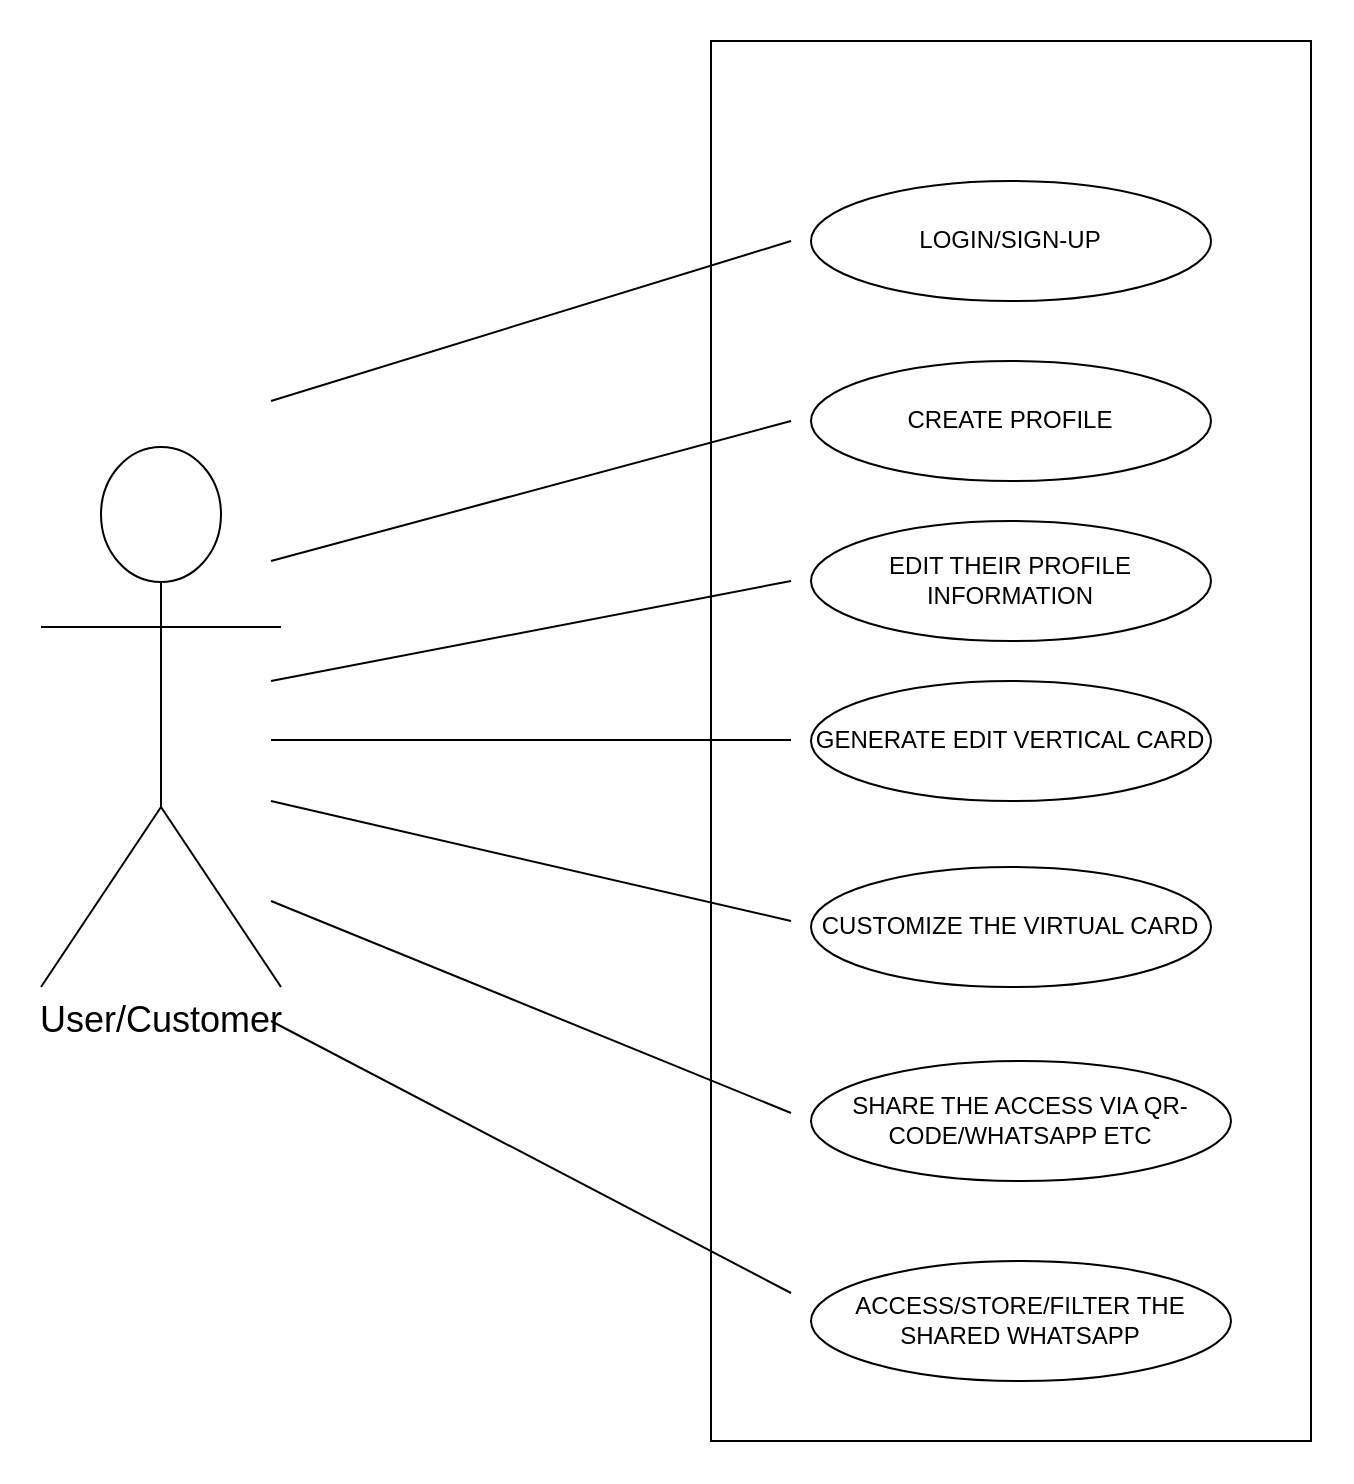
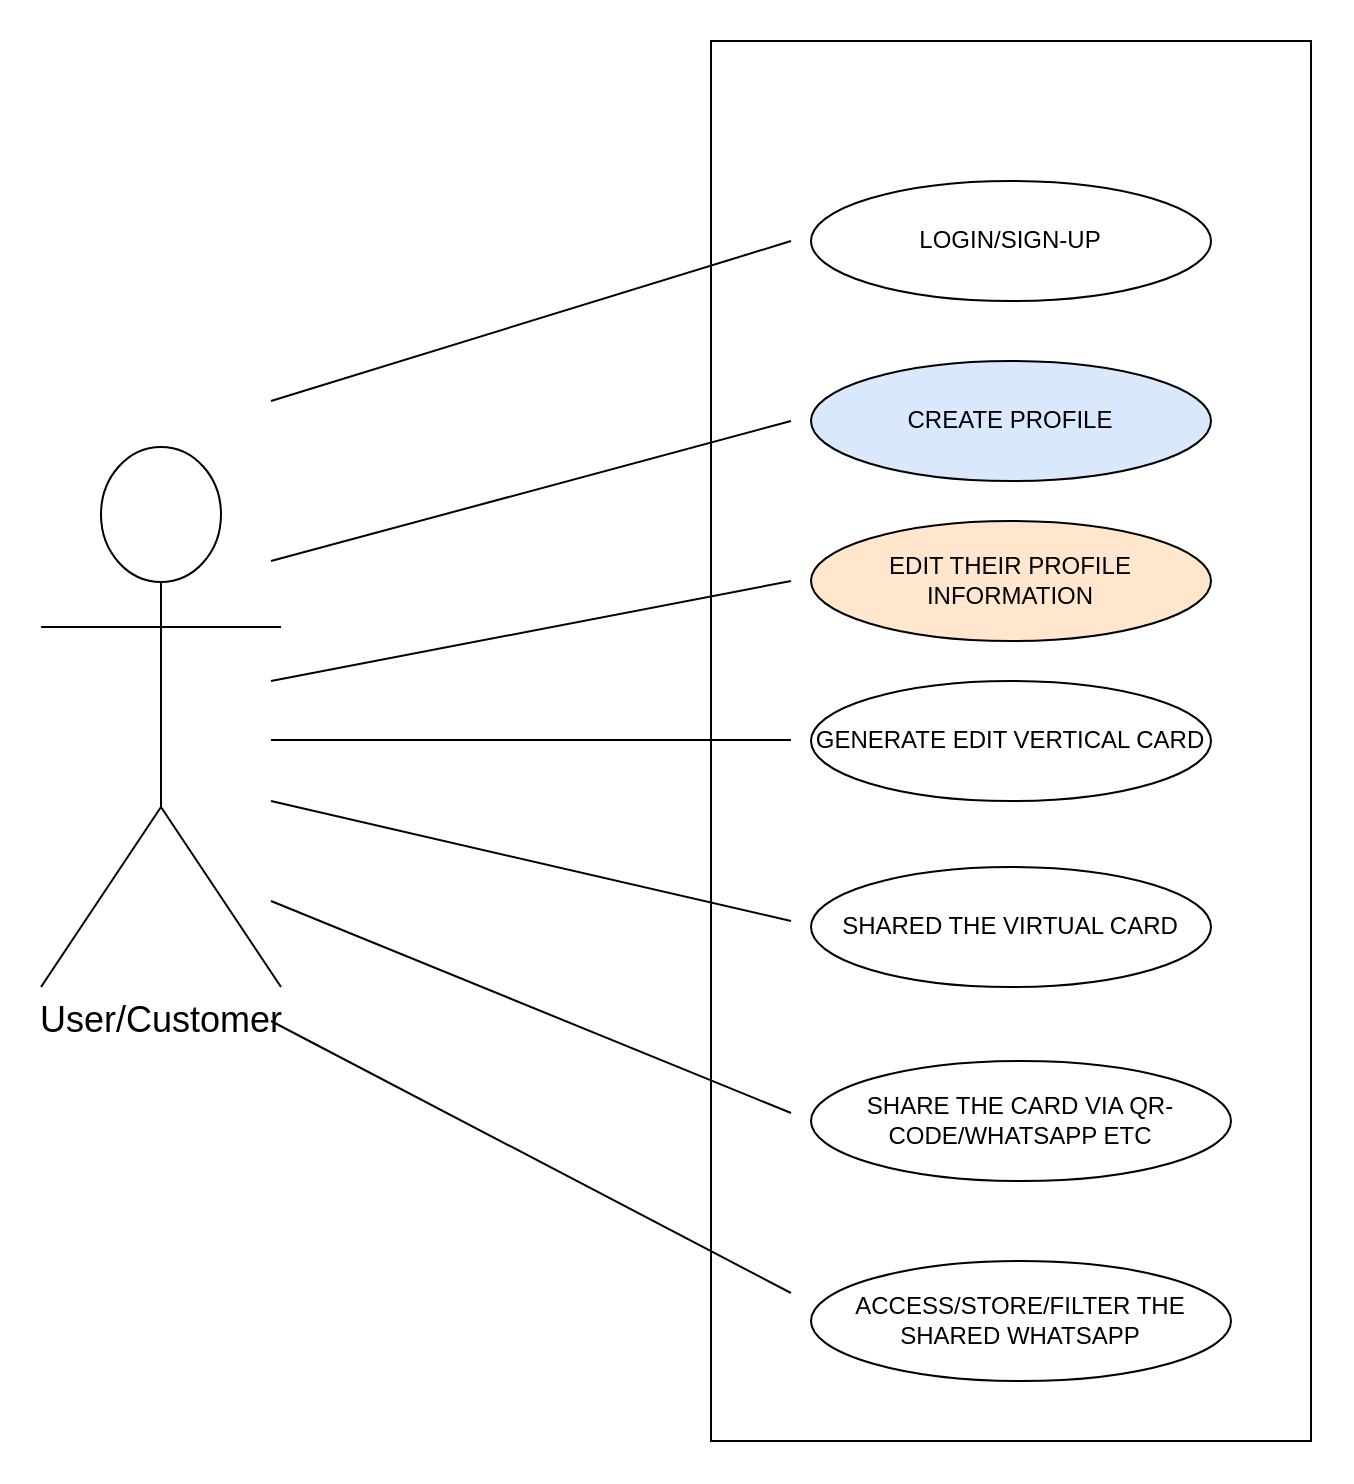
node "CREATE PROFILE": fillcolor #ffffff -> #dae8fc
node "EDIT THEIR PROFILE INFORMATION": fillcolor #ffffff -> #ffe6cc
node "CUSTOMIZE THE VIRTUAL CARD": label "CUSTOMIZE THE VIRTUAL CARD" -> "SHARED THE VIRTUAL CARD"
node "SHARE THE ACCESS VIA QR-CODE/WHATSAPP ETC": label "SHARE THE ACCESS VIA QR-CODE/WHATSAPP ETC" -> "SHARE THE CARD VIA QR-CODE/WHATSAPP ETC"
